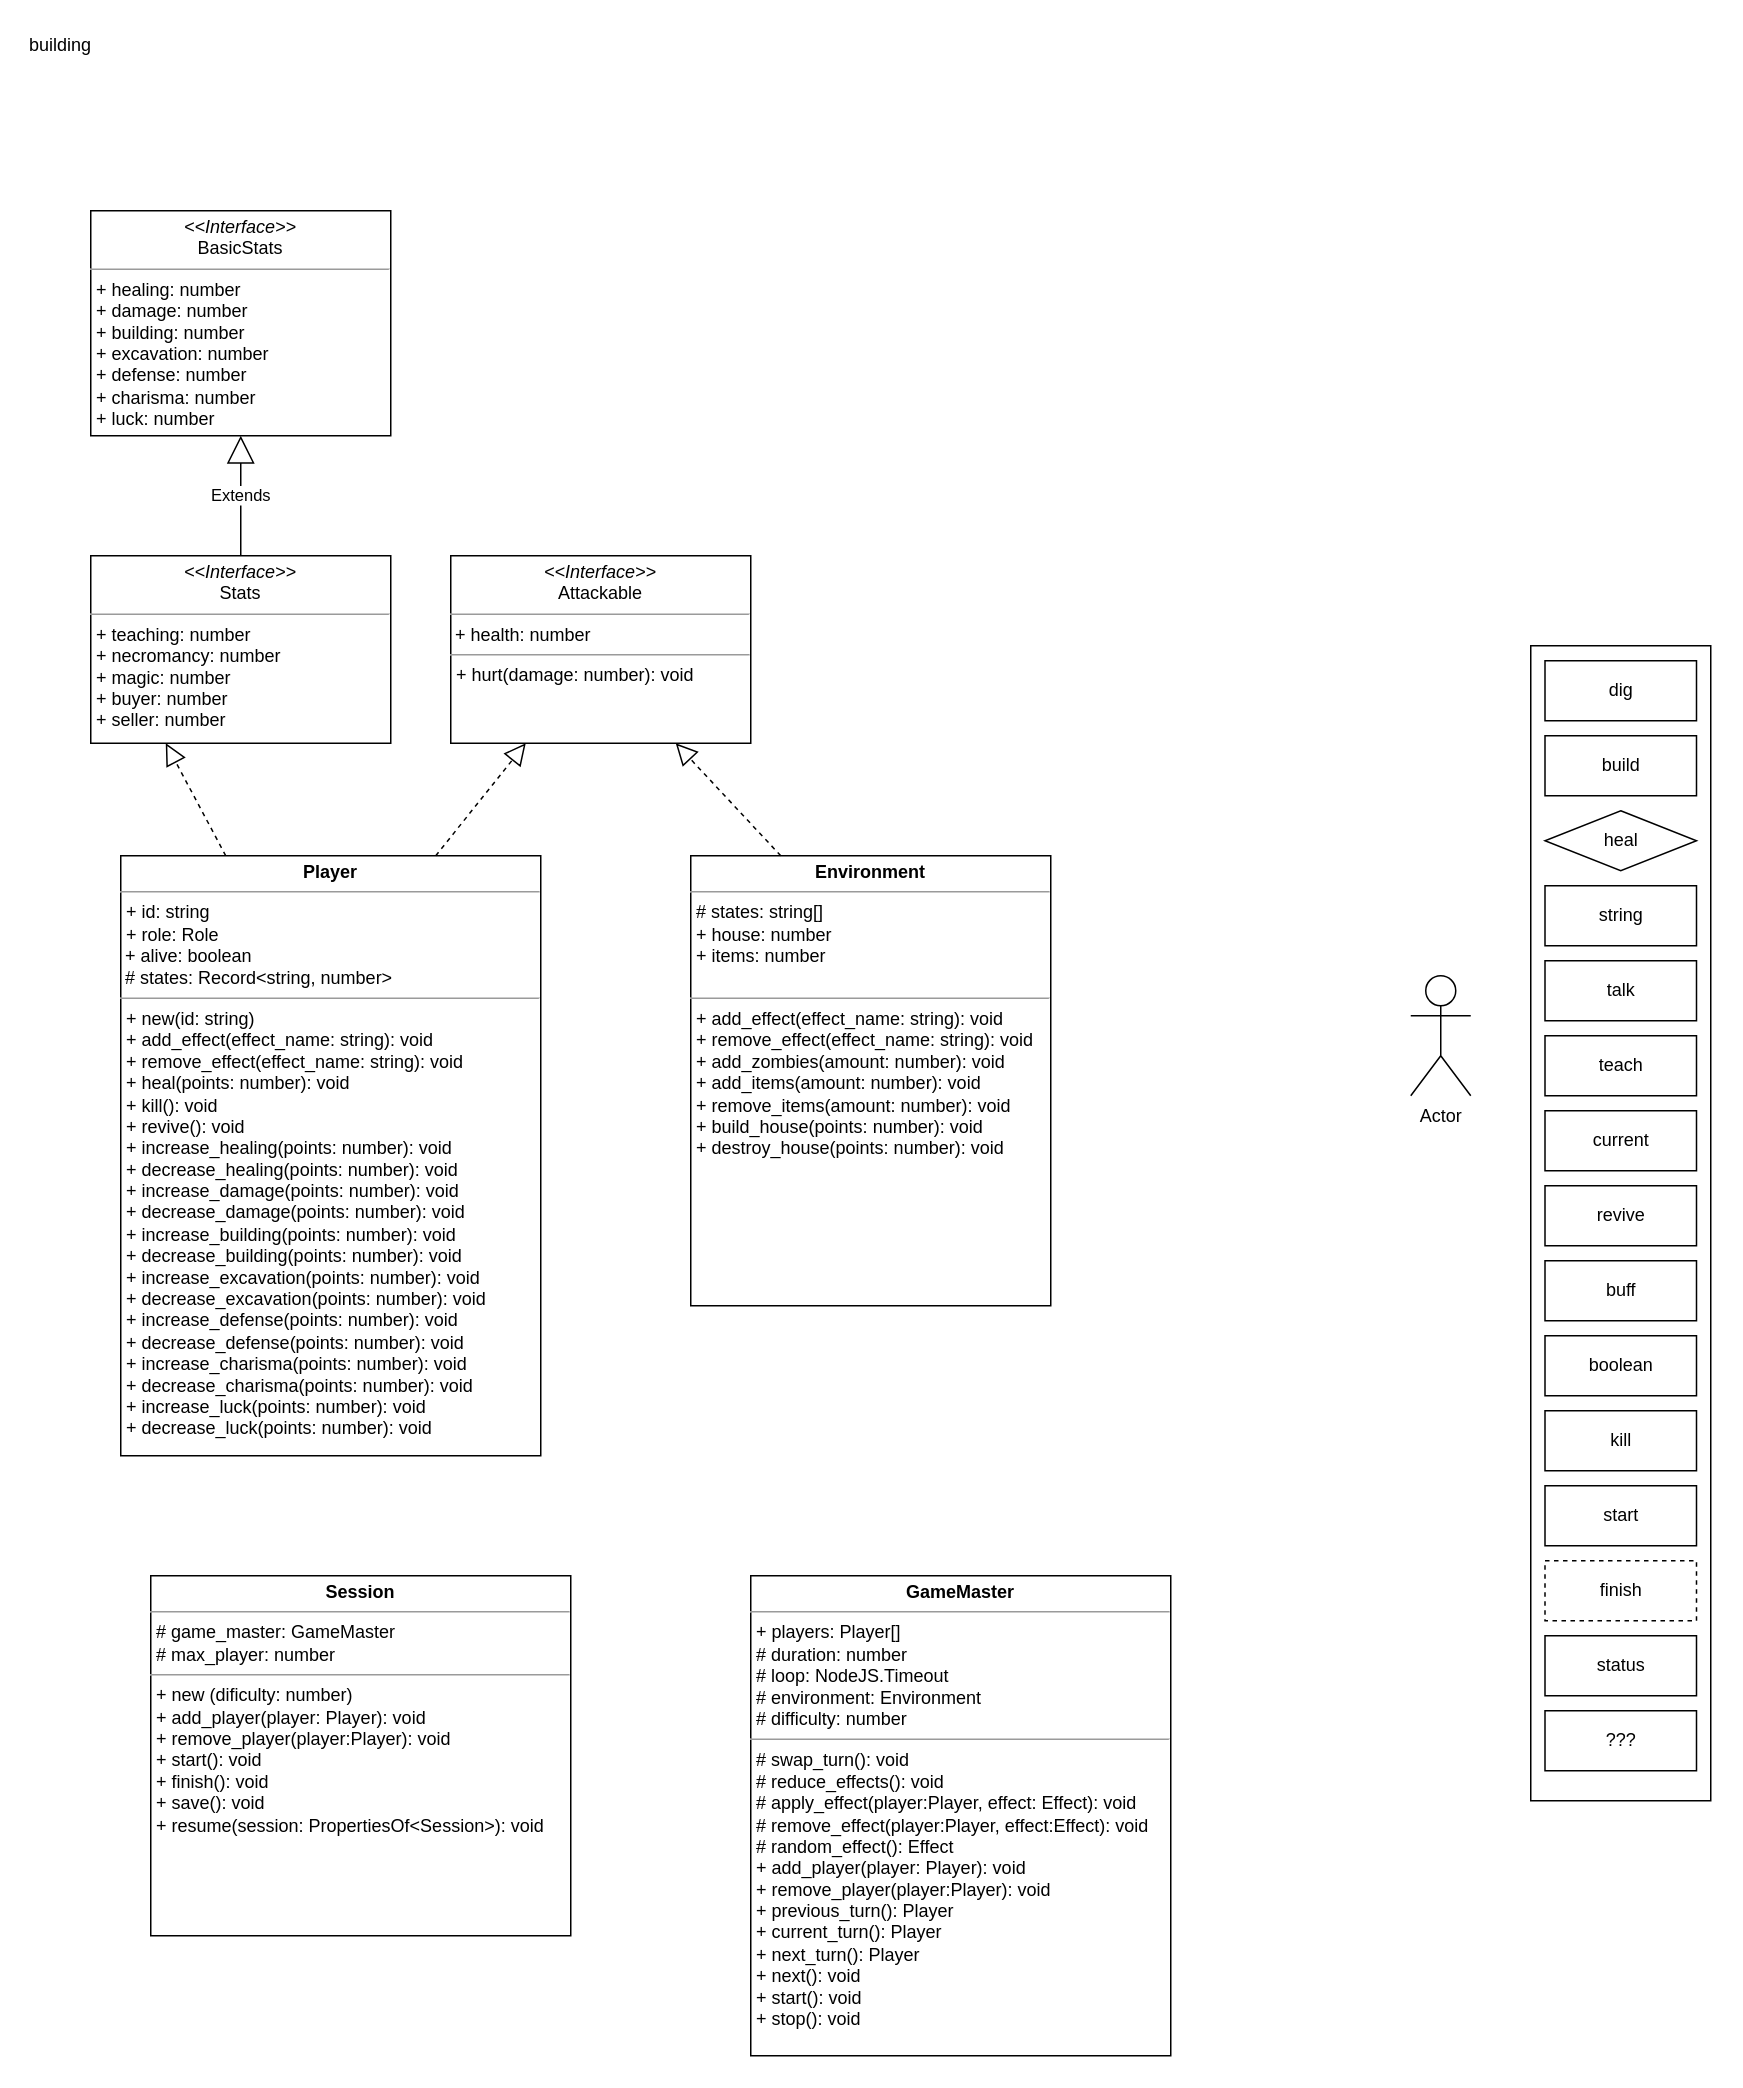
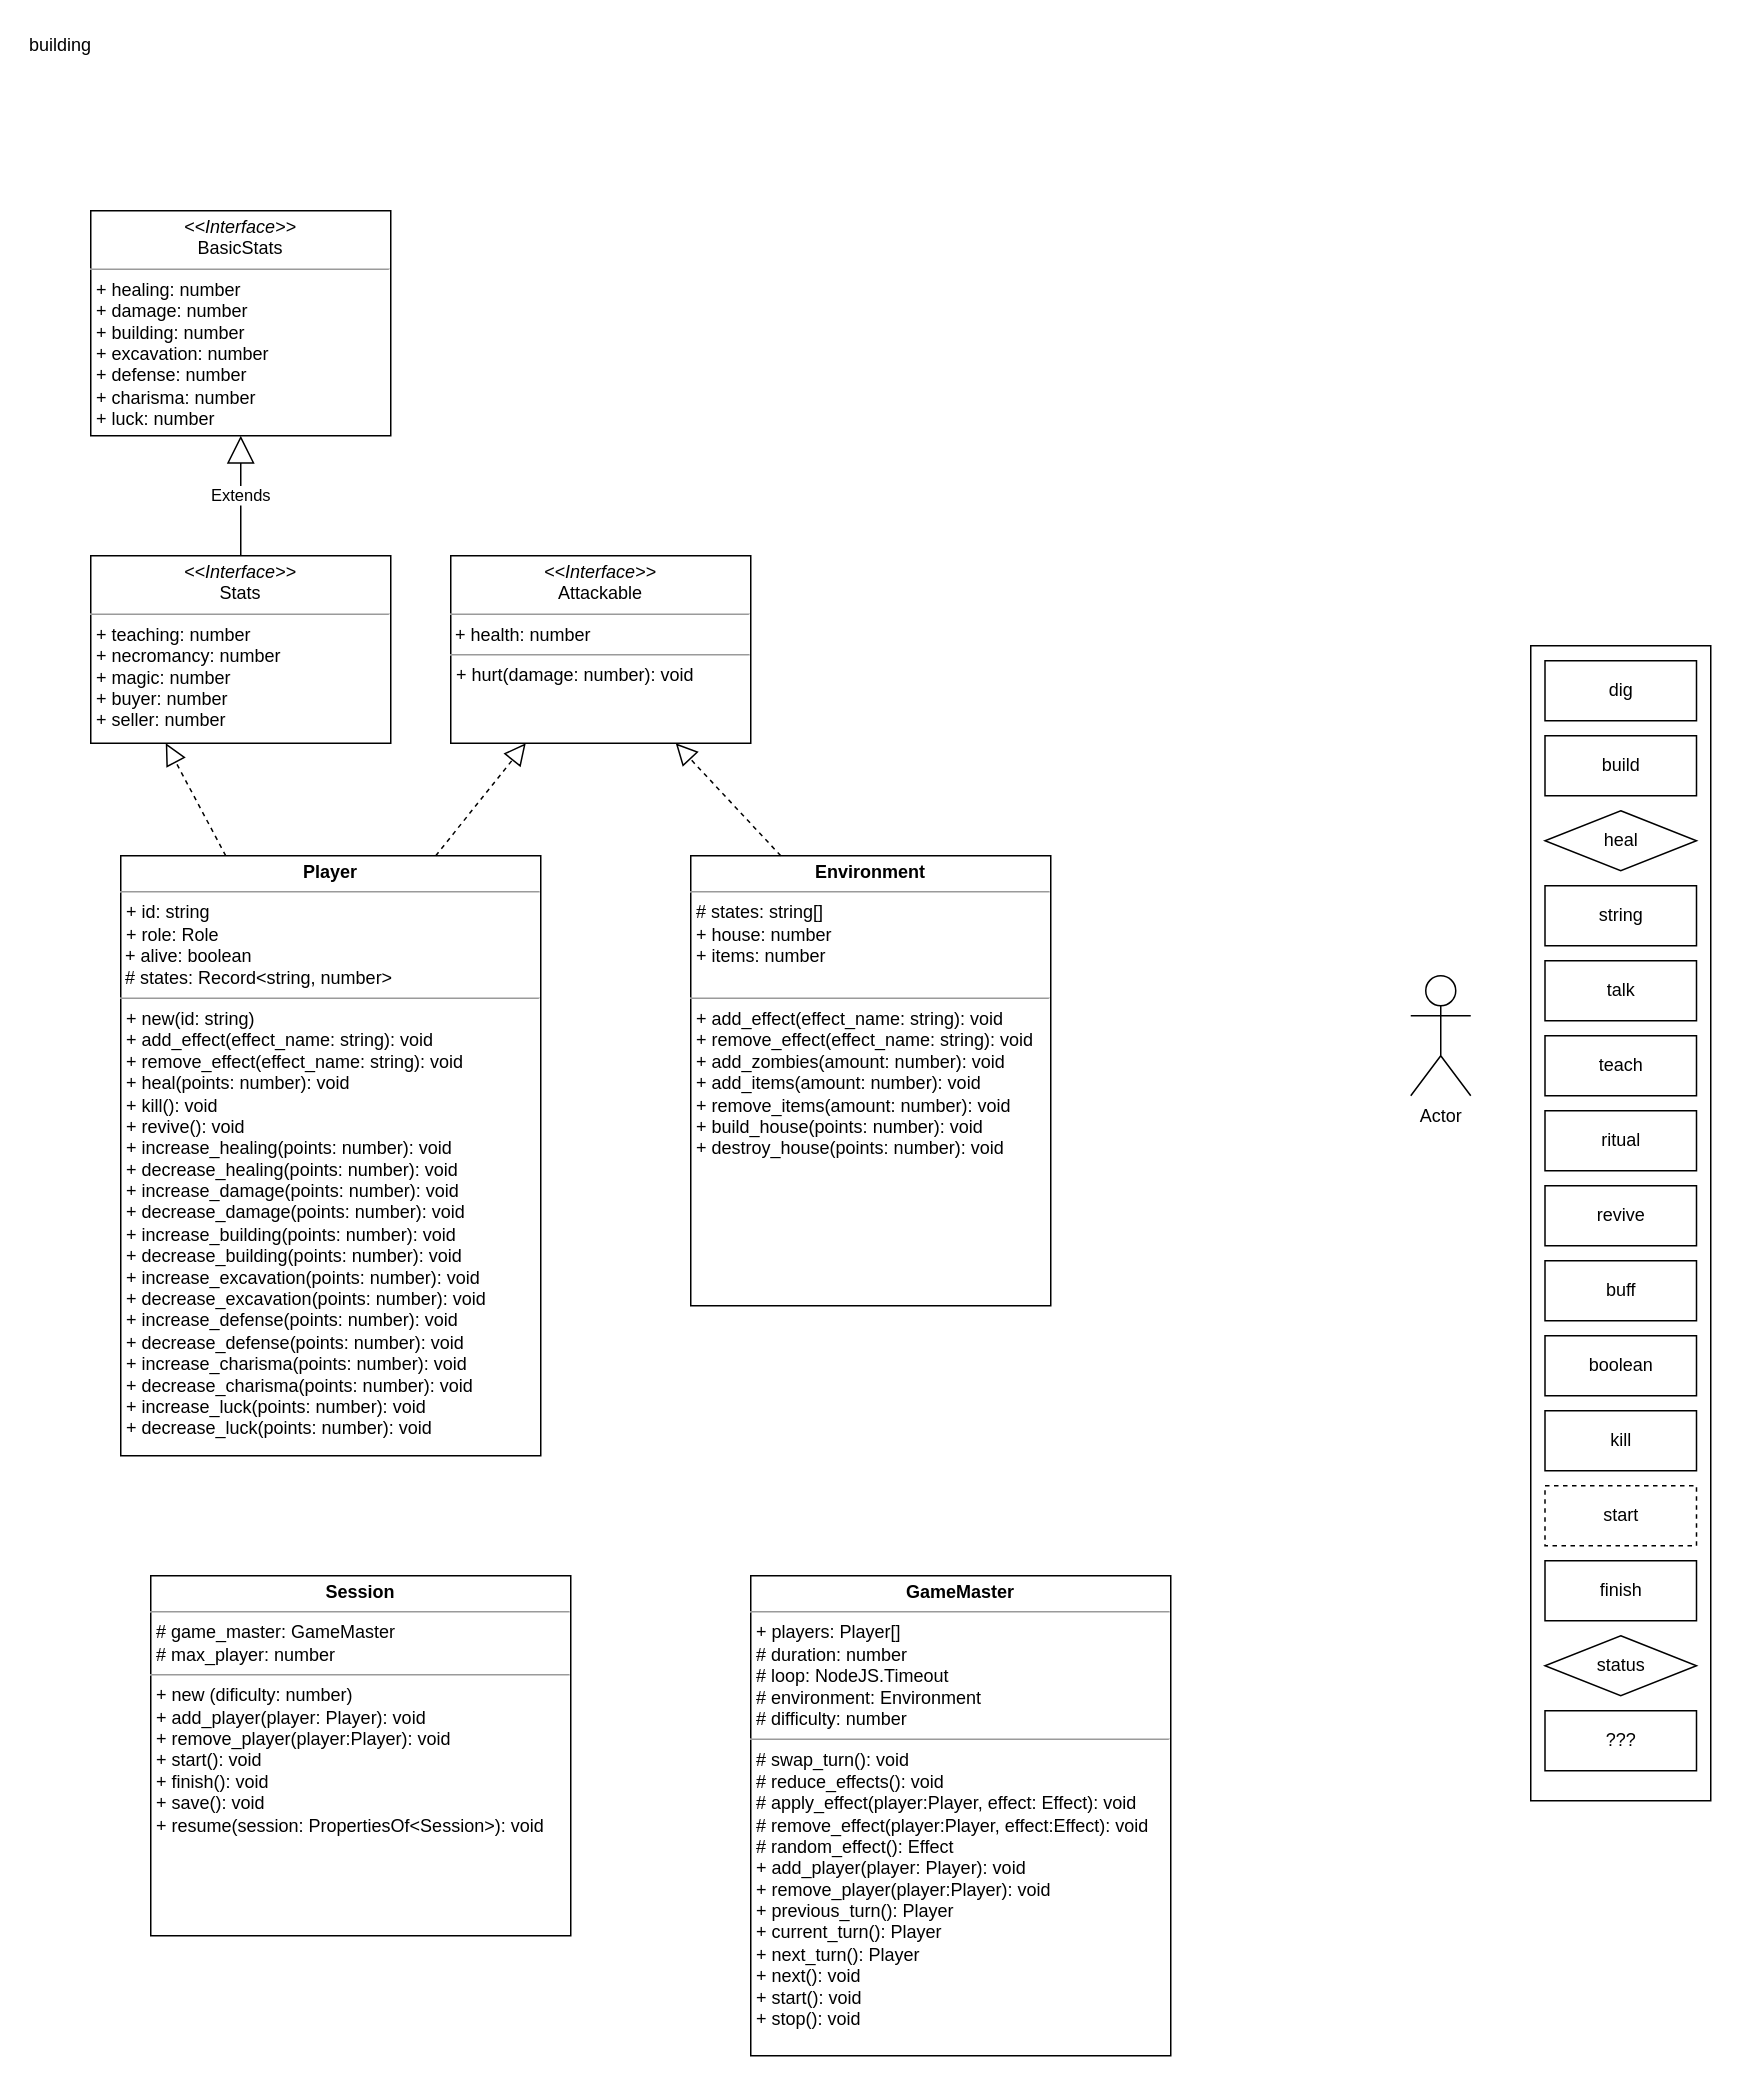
node "current": label "current" -> "ritual"
node "start": style solid -> dashed
node "finish": style dashed -> solid
node "status": shape rectangle -> diamond
